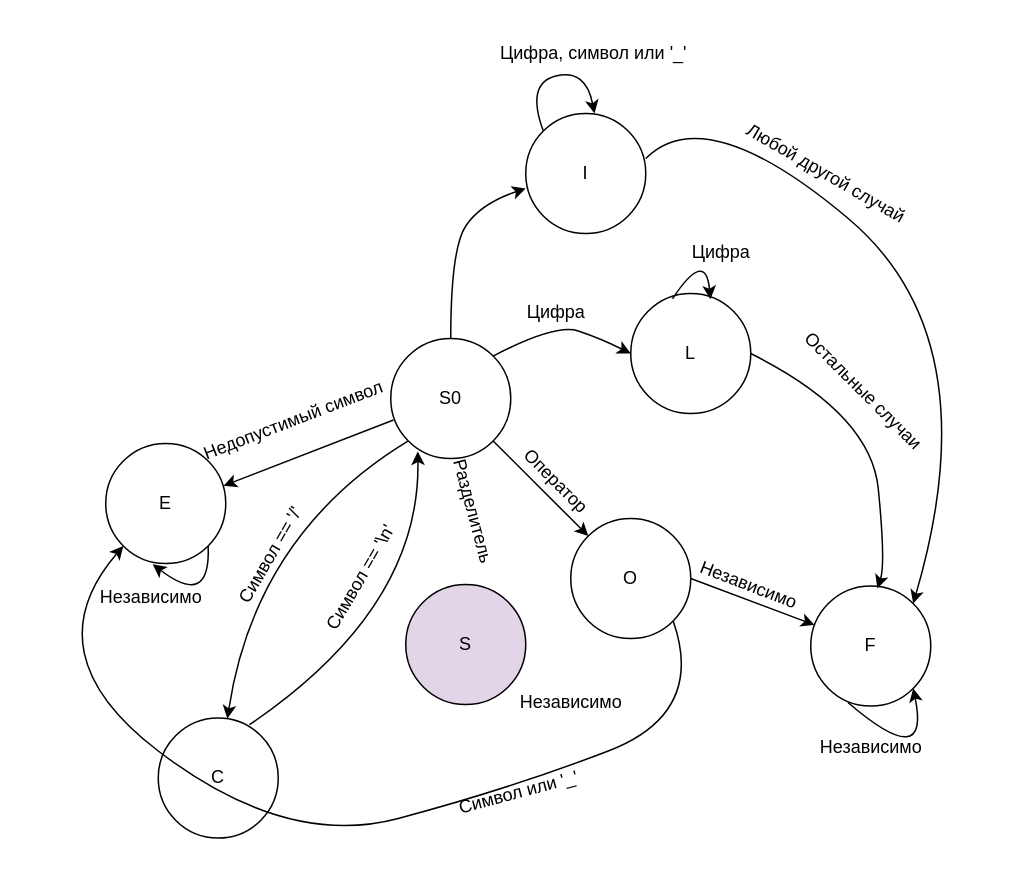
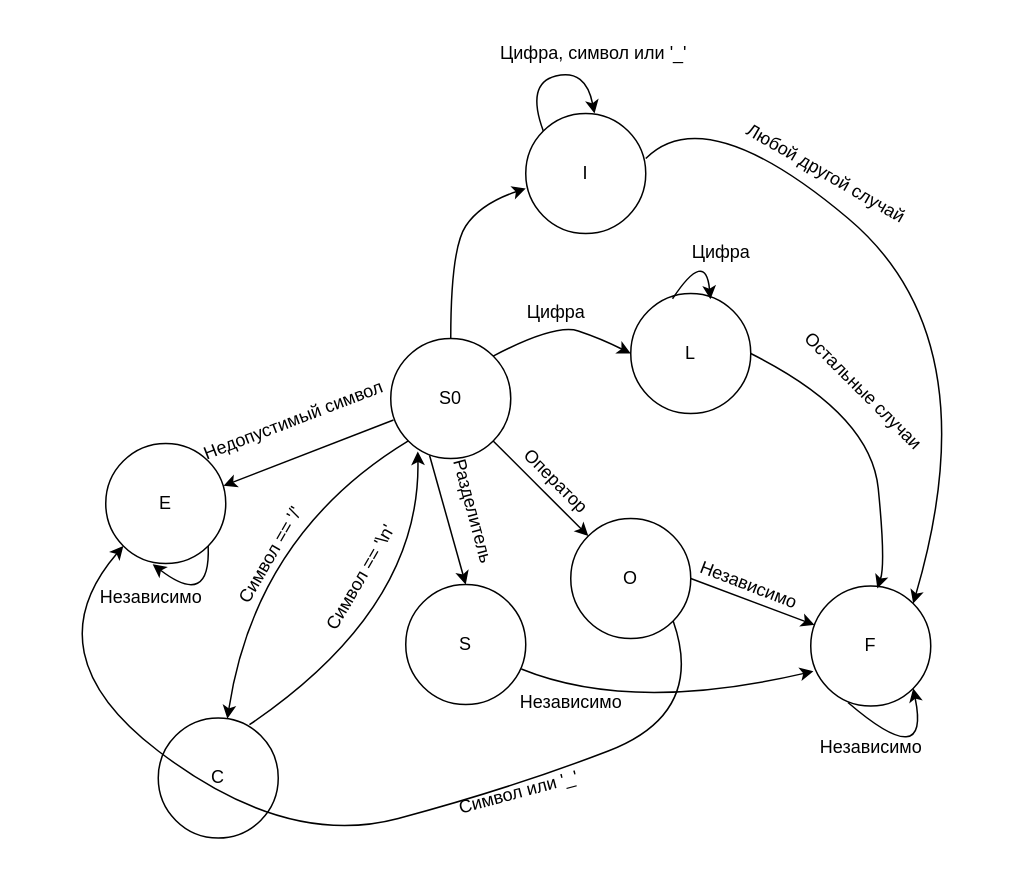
edge "S0" -> "S": added
node "S": fillcolor #e1d5e7 -> #ffffff
edge "S" -> "F": added
